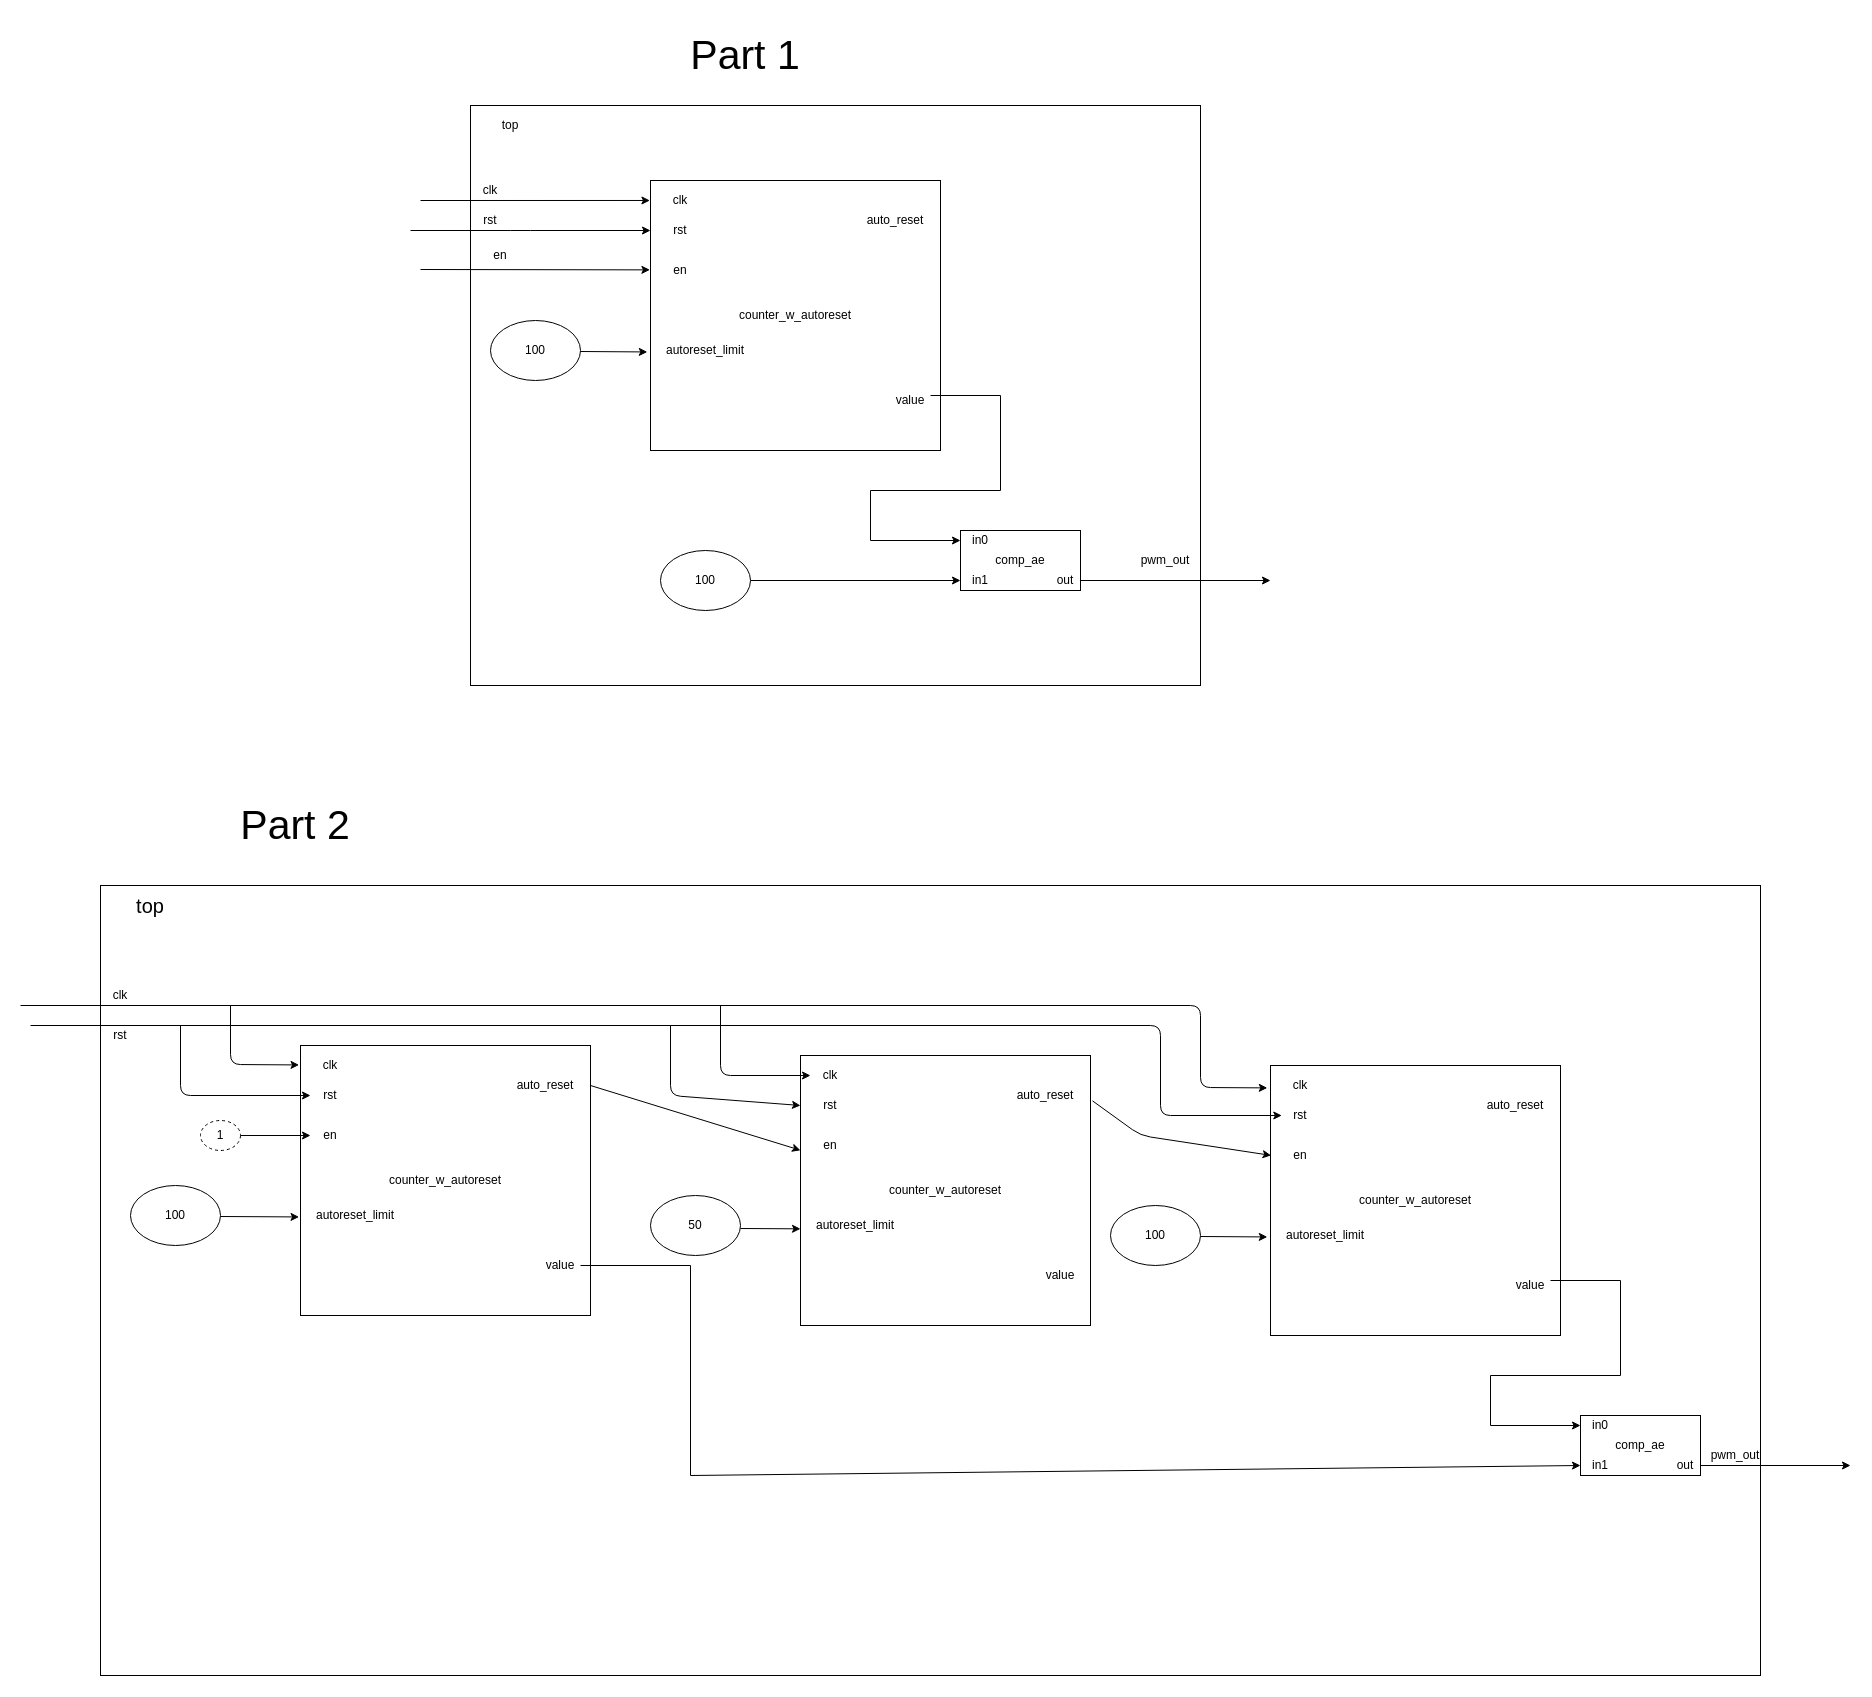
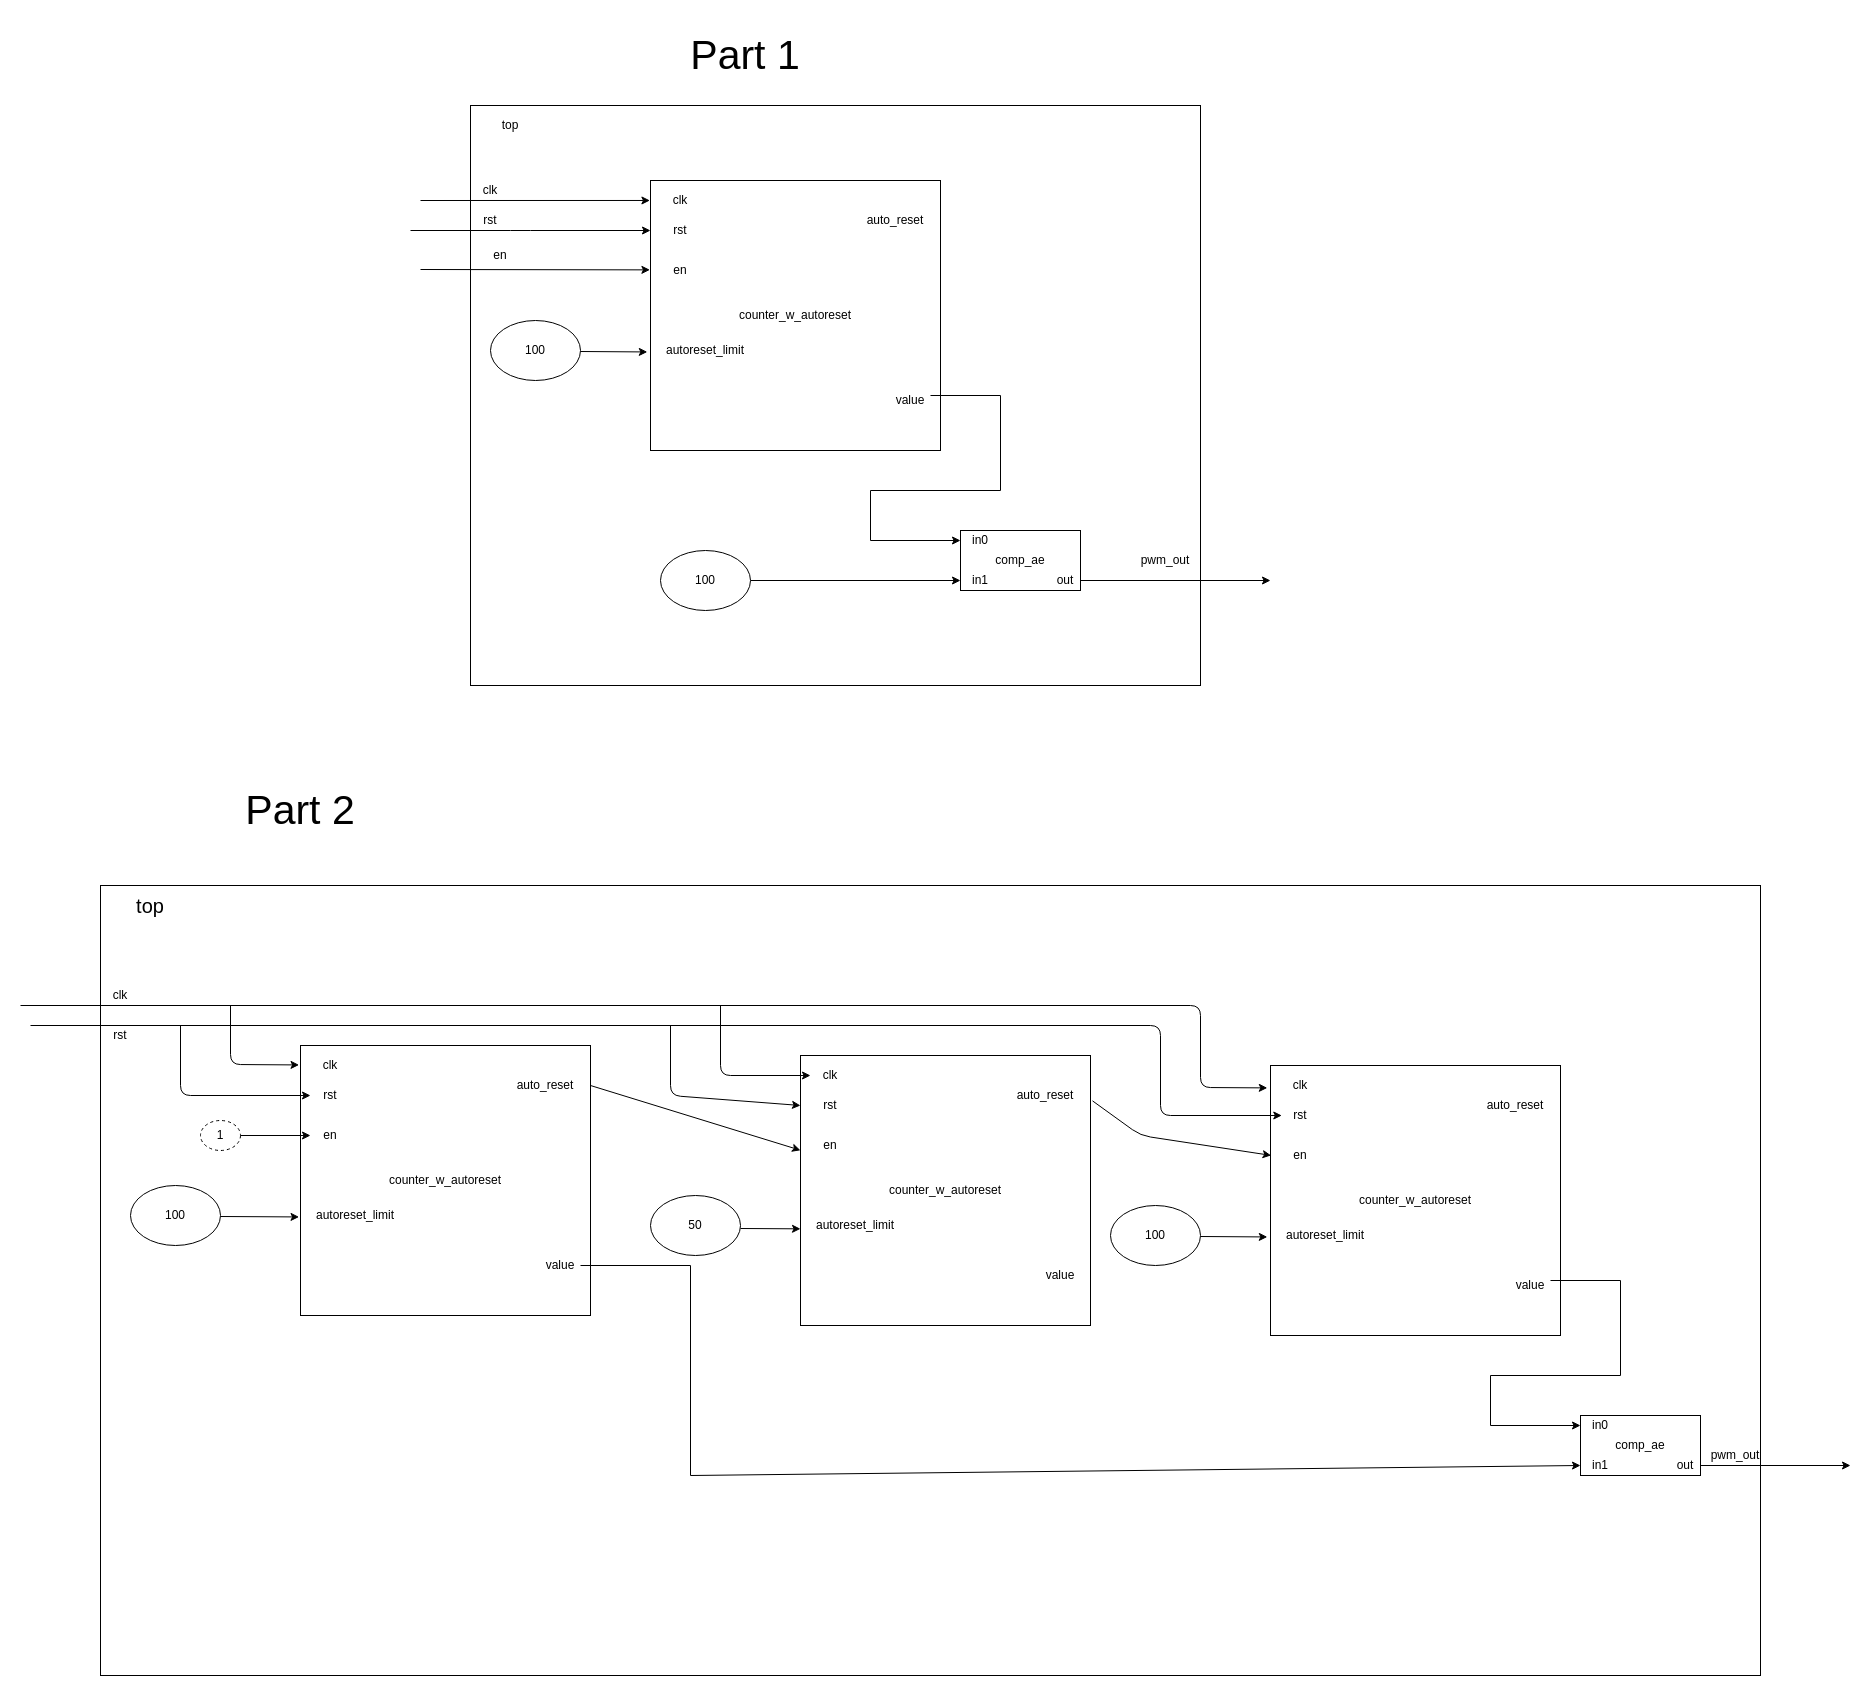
node "Part 2": moved (296, 826) -> (301, 811)
